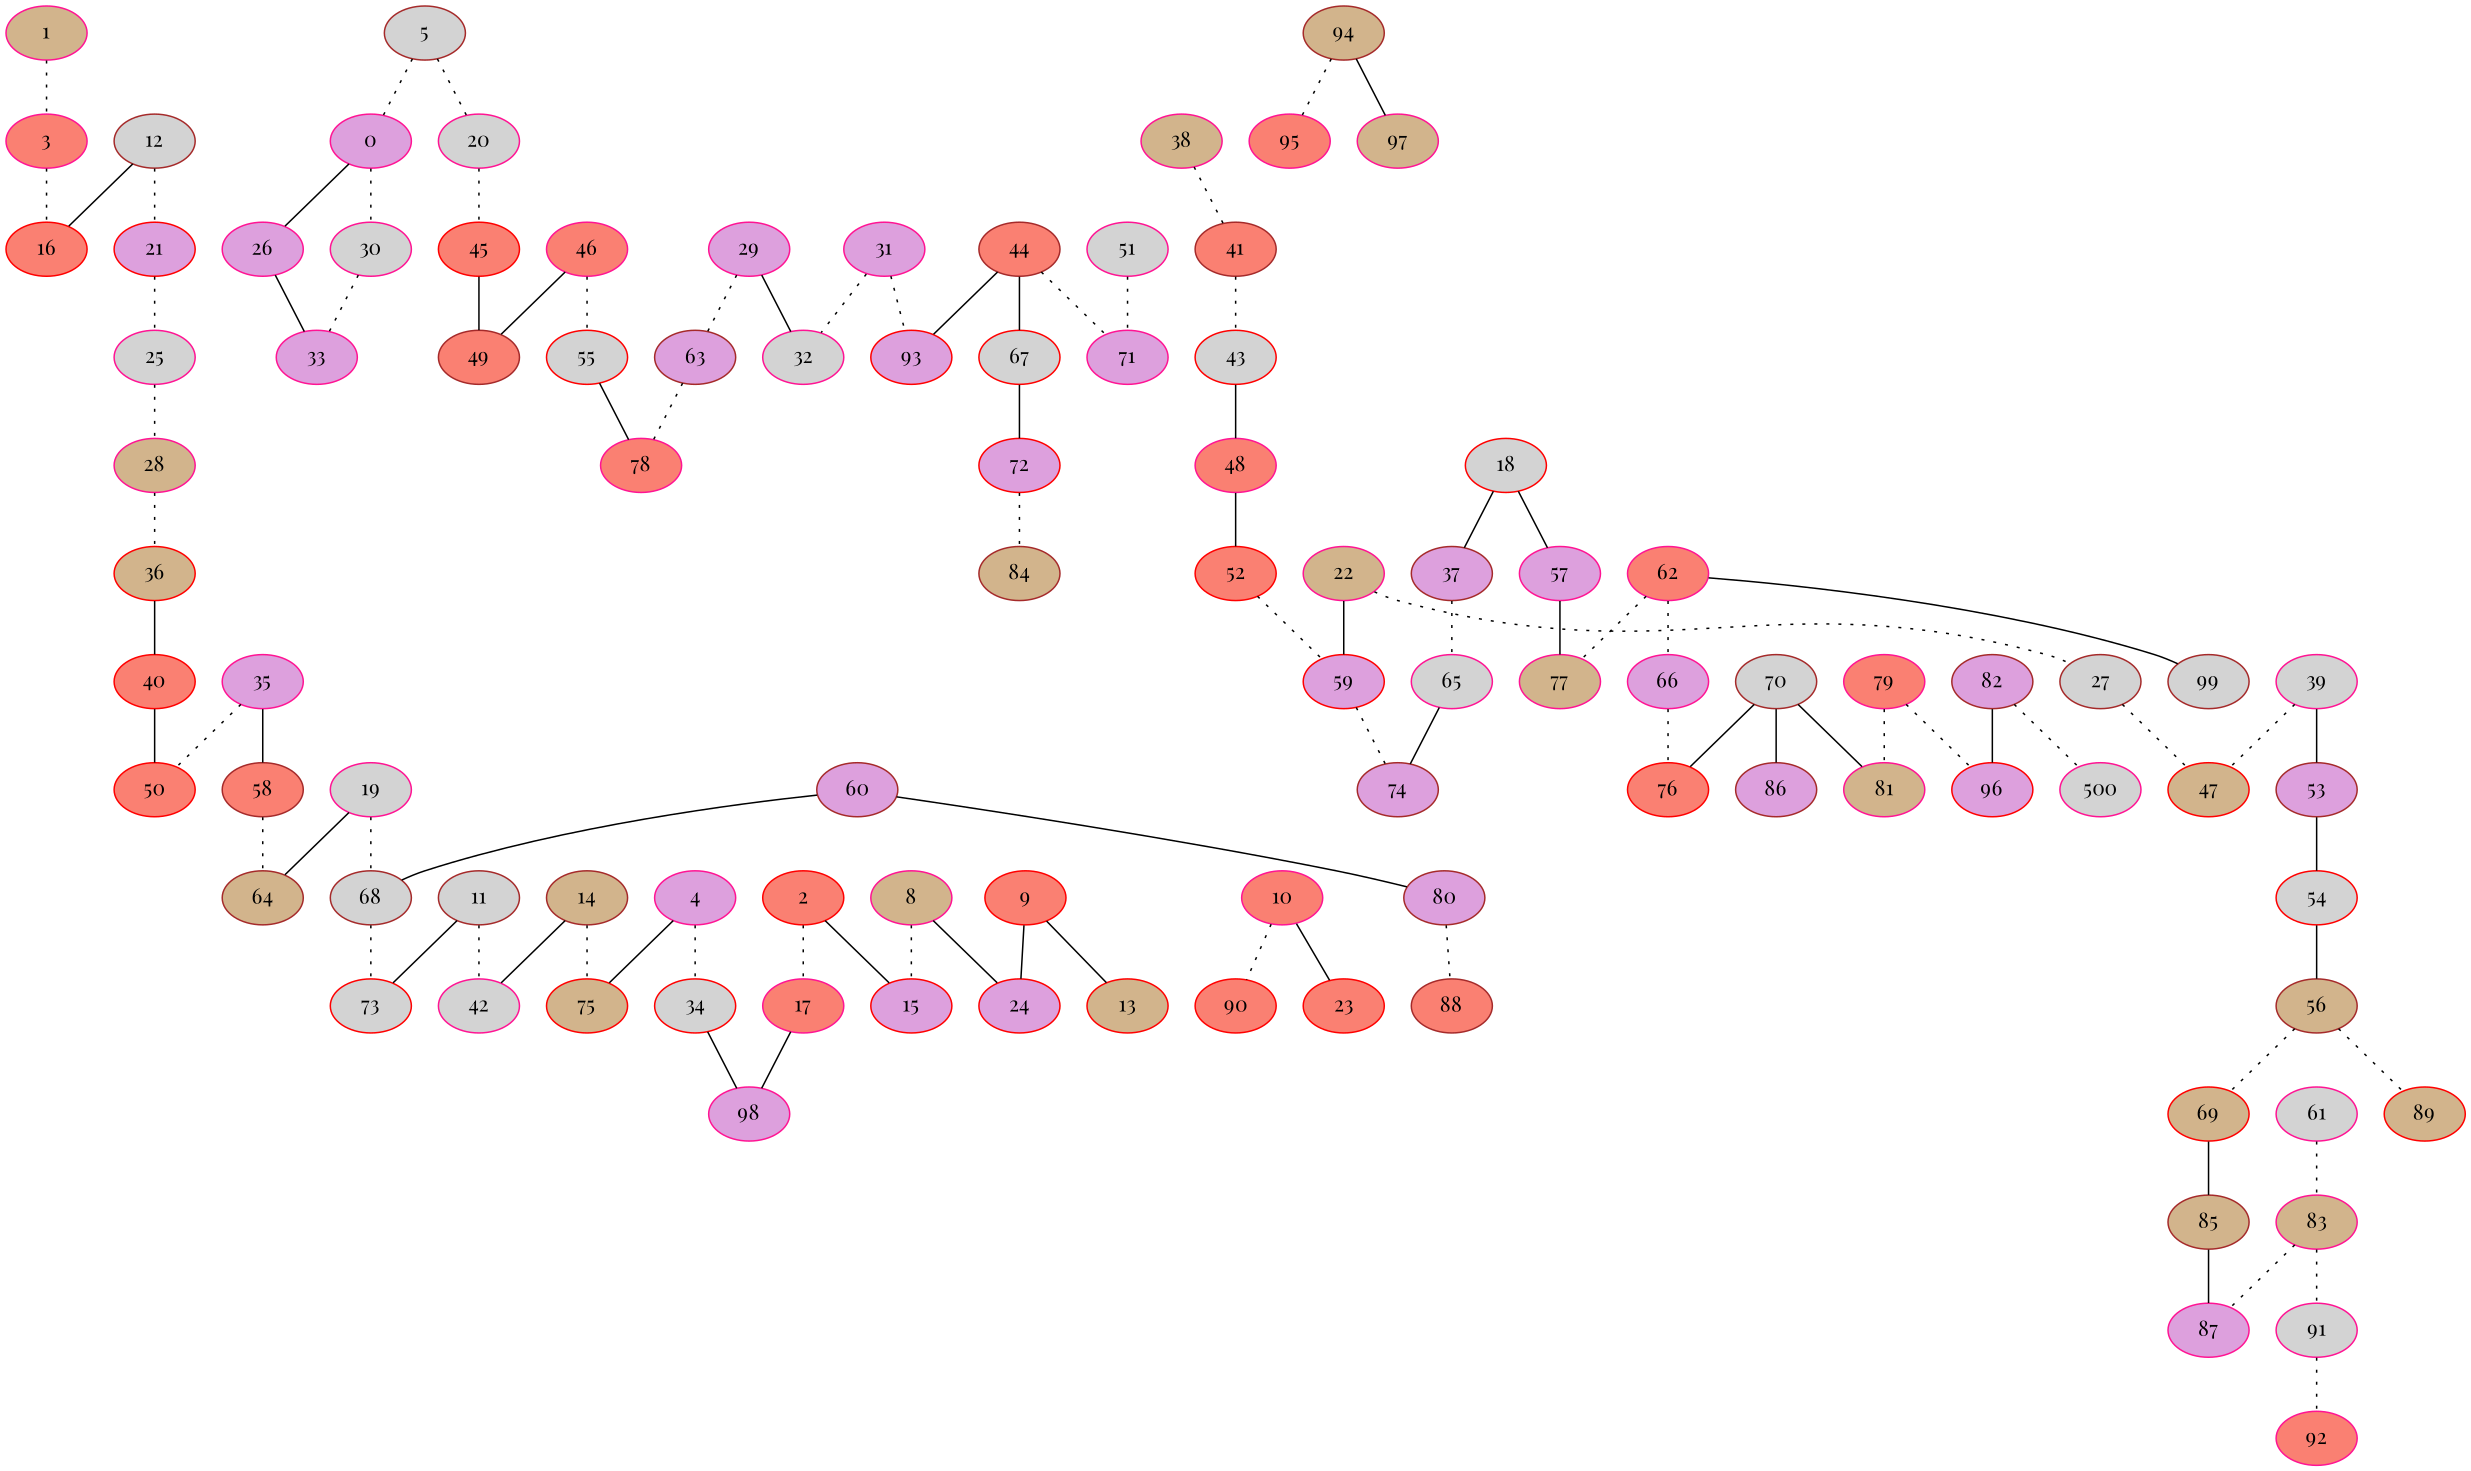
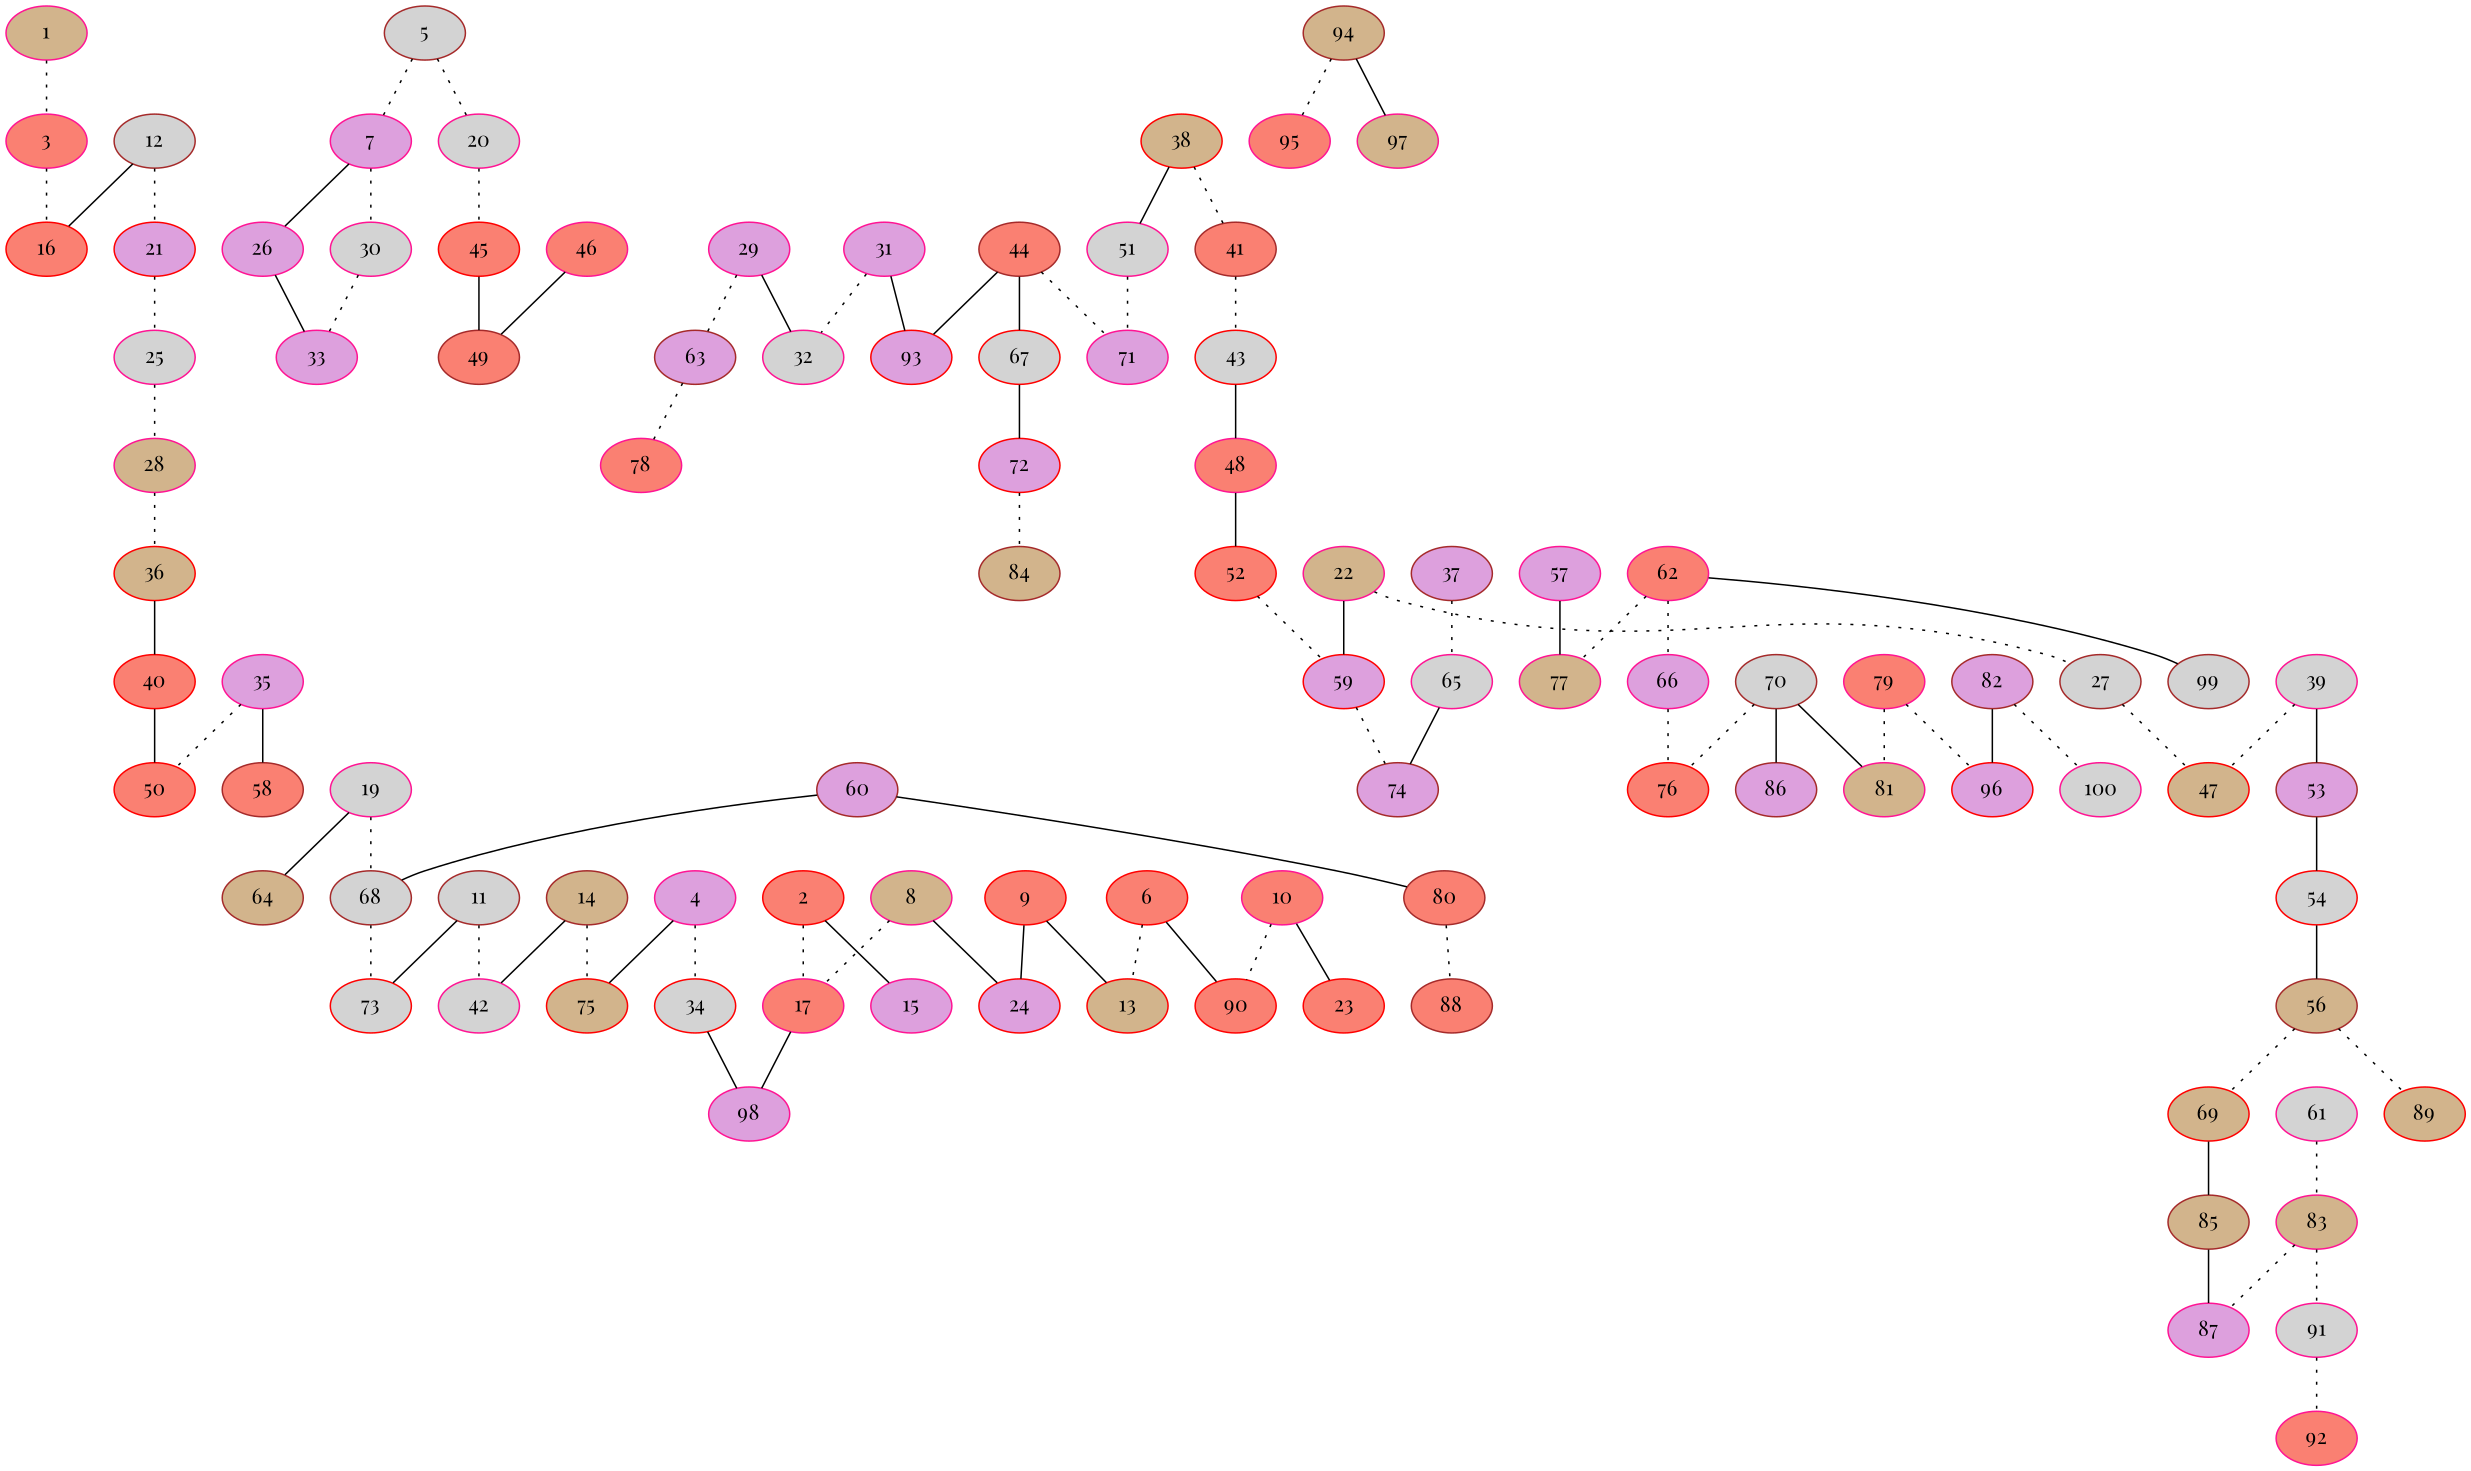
node "0": label "0" -> "7"
node "38": color deeppink -> red
edge "38" -- "51": added
edge "31" -- "93": style dotted -> solid
node "55": removed
node "18": removed
edge "70" -- "76": style solid -> dotted
node "500": label "500" -> "100"
edge "58" -- "64": removed
node "6": added
node "80": fillcolor plum -> salmon
edge "8" -- "15": now "8" -- "17"
node "15": color red -> deeppink
